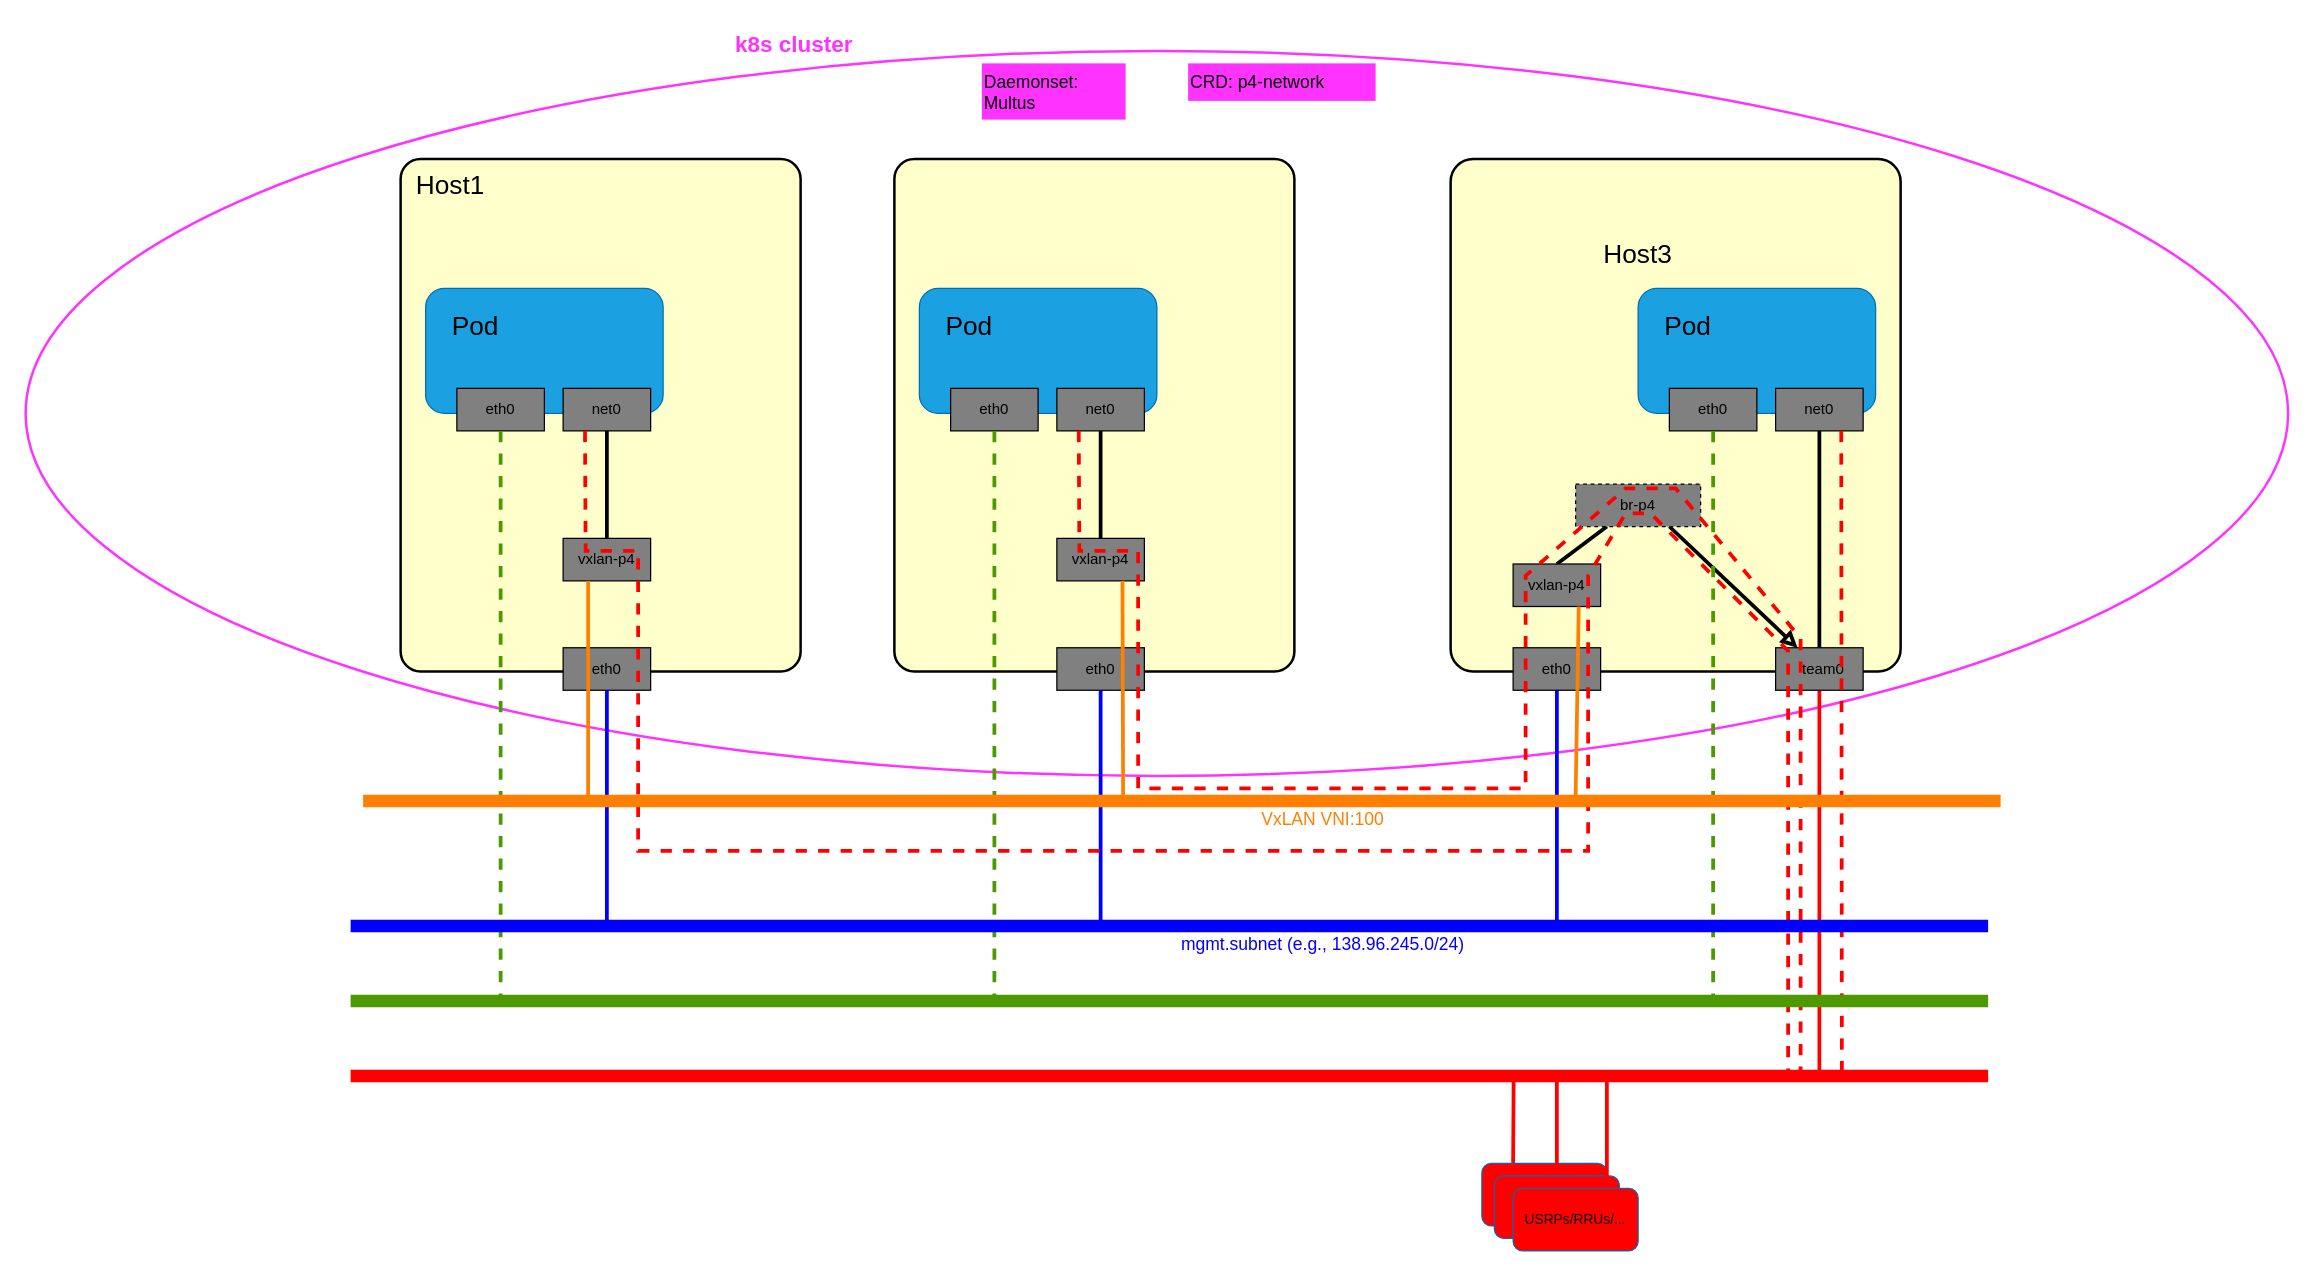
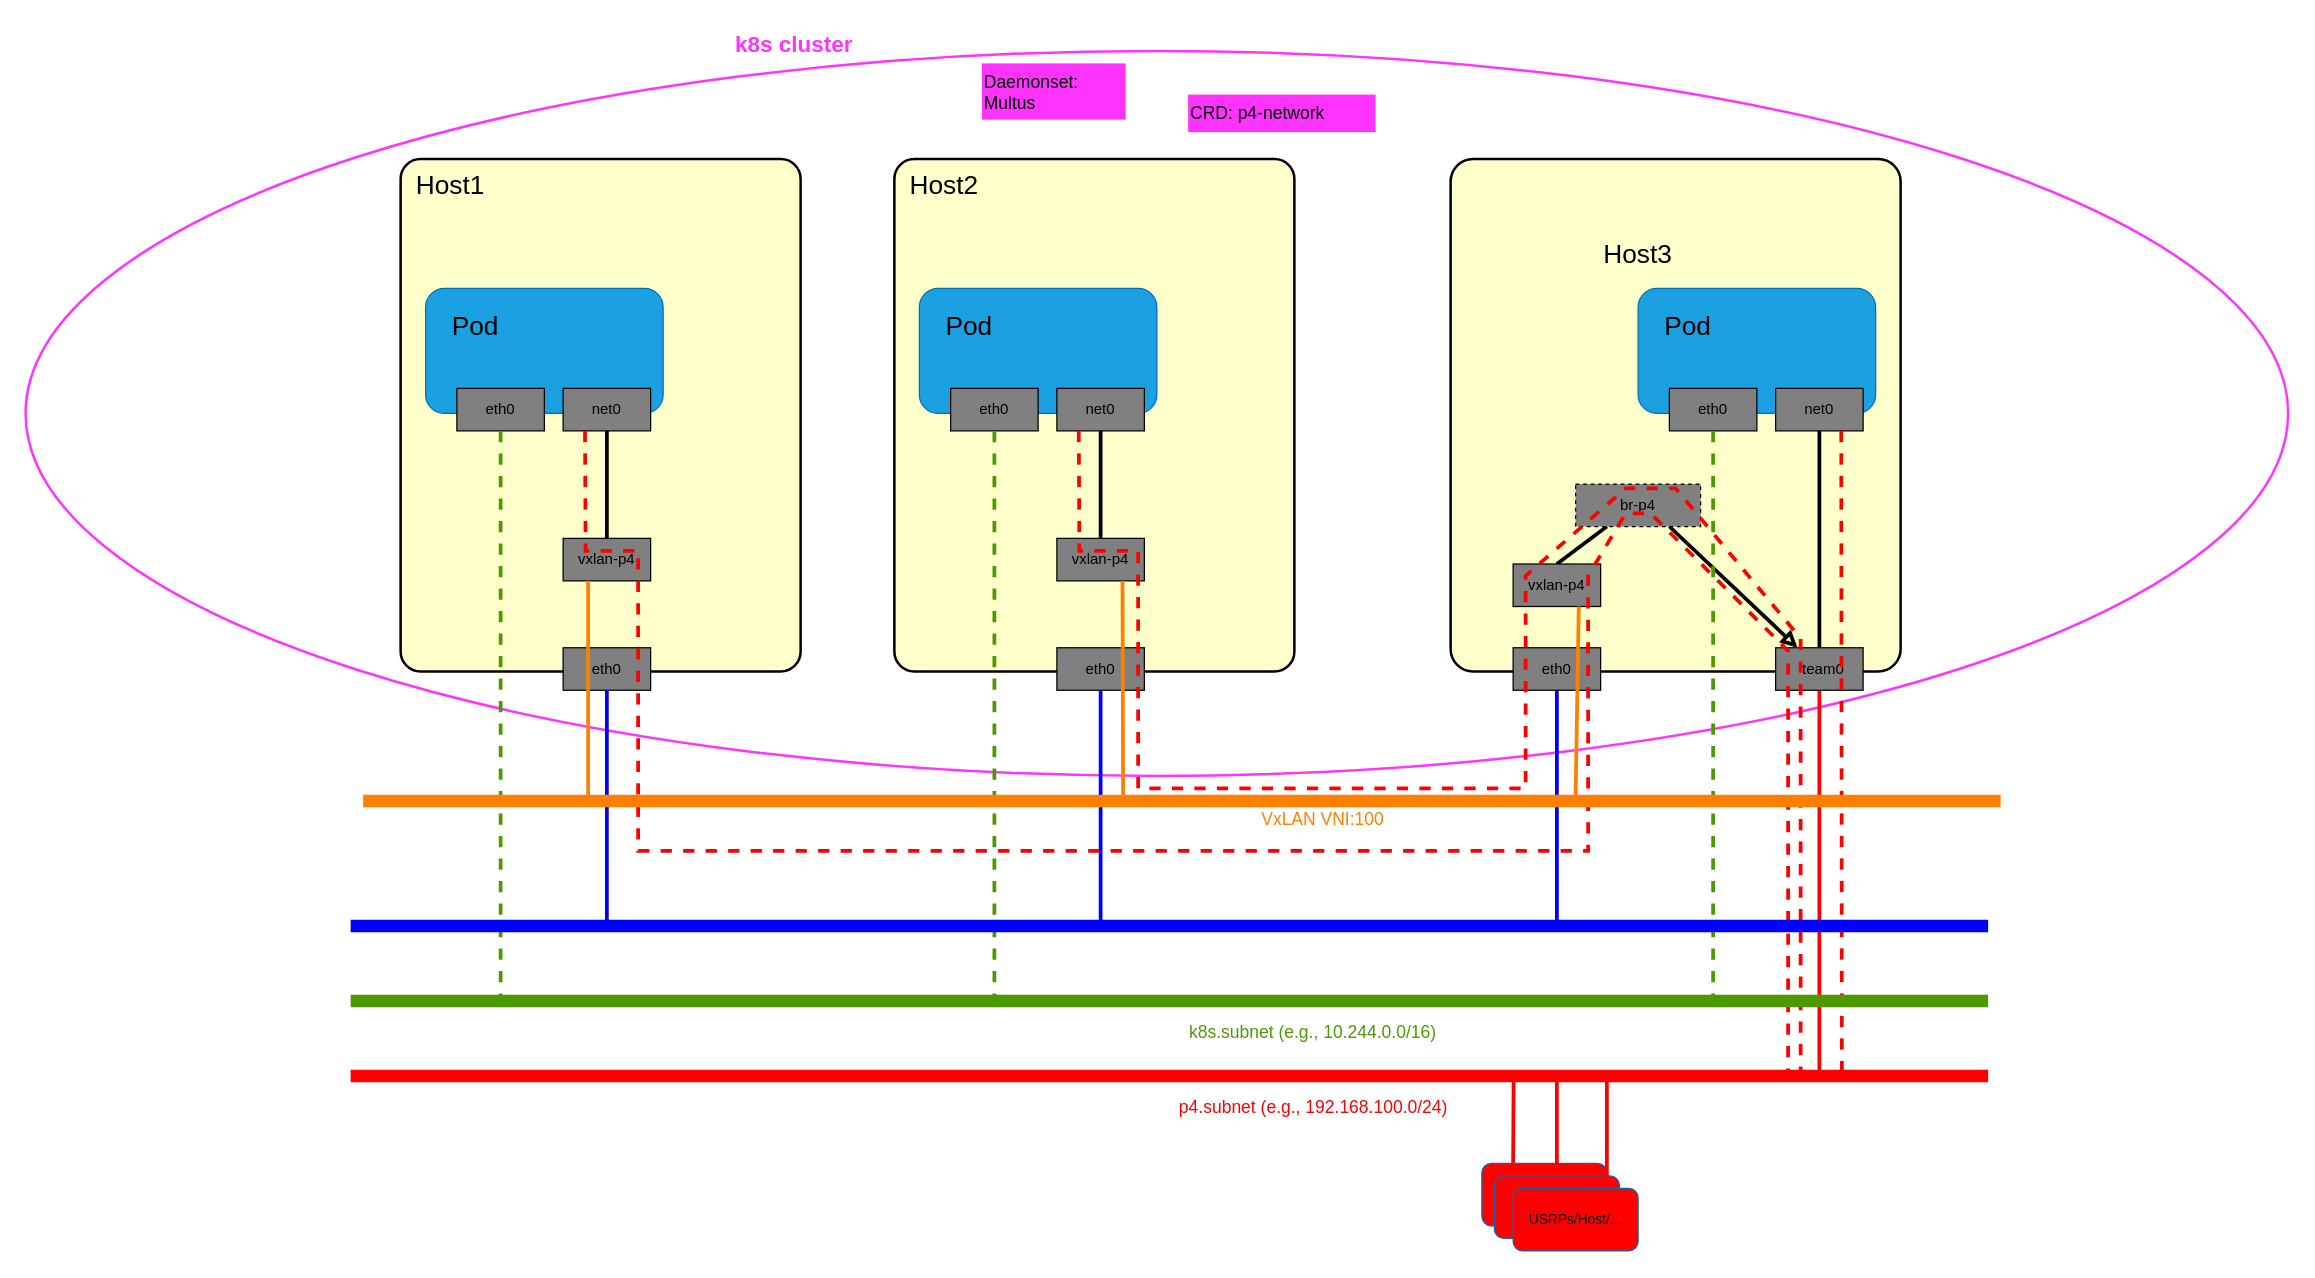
node "CRD: p4-network": moved (1282, 82) -> (1282, 113)
node "Host2": added
node "mgmt.subnet (e.g., 138.96.245.0/24)": removed
node "k8s.subnet (e.g., 10.244.0.0/16)": added
node "p4.subnet (e.g., 192.168.100.0/24)": added
node "USRPs/RRUs/...": label "USRPs/RRUs/..." -> "USRPs/Host/..."
